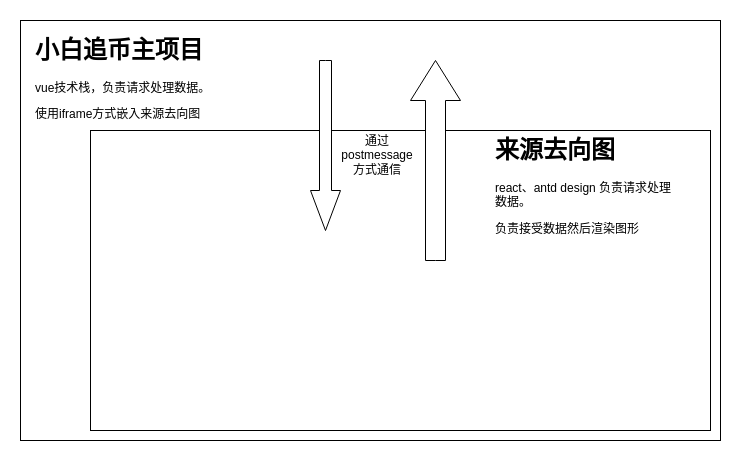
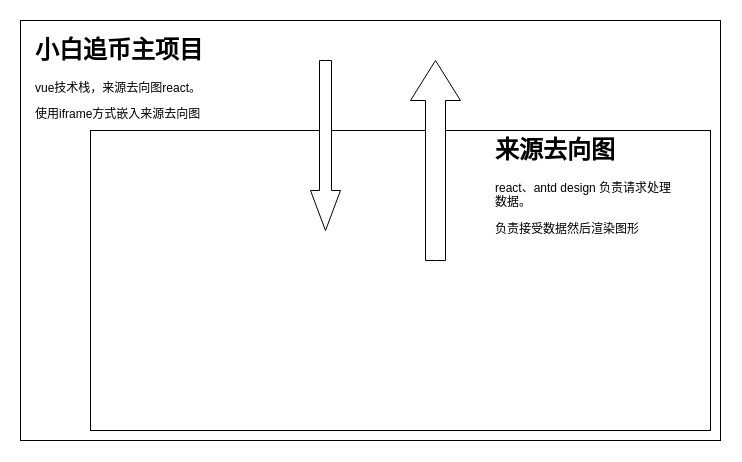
node "小白追币主项目vue技术栈，负责请求处理数据。 使用iframe方式嵌入来源去向图": label "小白追币主项目vue技术栈，负责请求处理数据。 使用iframe方式嵌入来源去向图" -> "小白追币主项目vue技术栈，来源去向图react。 使用iframe方式嵌入来源去向图"
node "通过postmessage方式通信": removed
